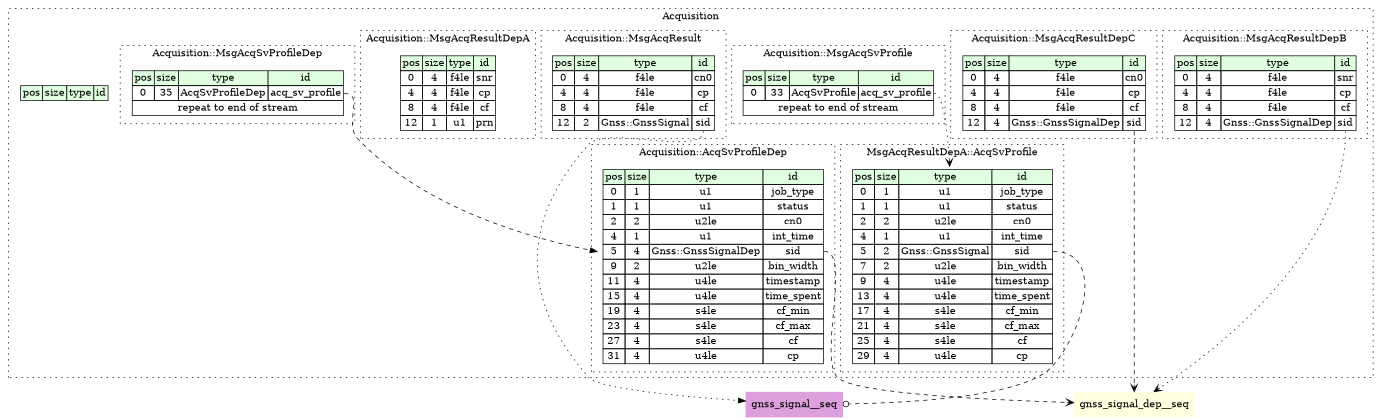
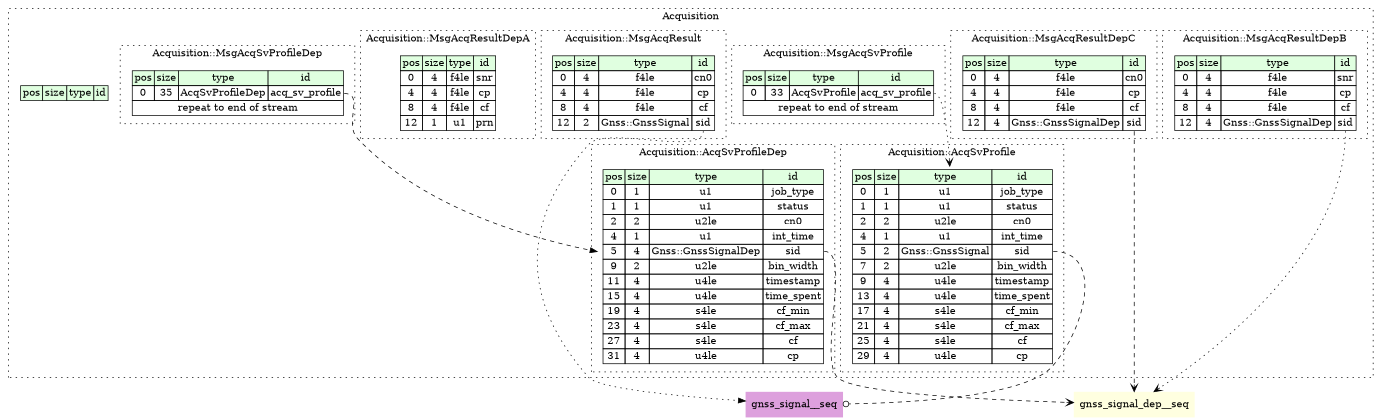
cluster "MsgAcqResultDepA::AcqSvProfile": label "MsgAcqResultDepA::AcqSvProfile" -> "Acquisition::AcqSvProfile"
